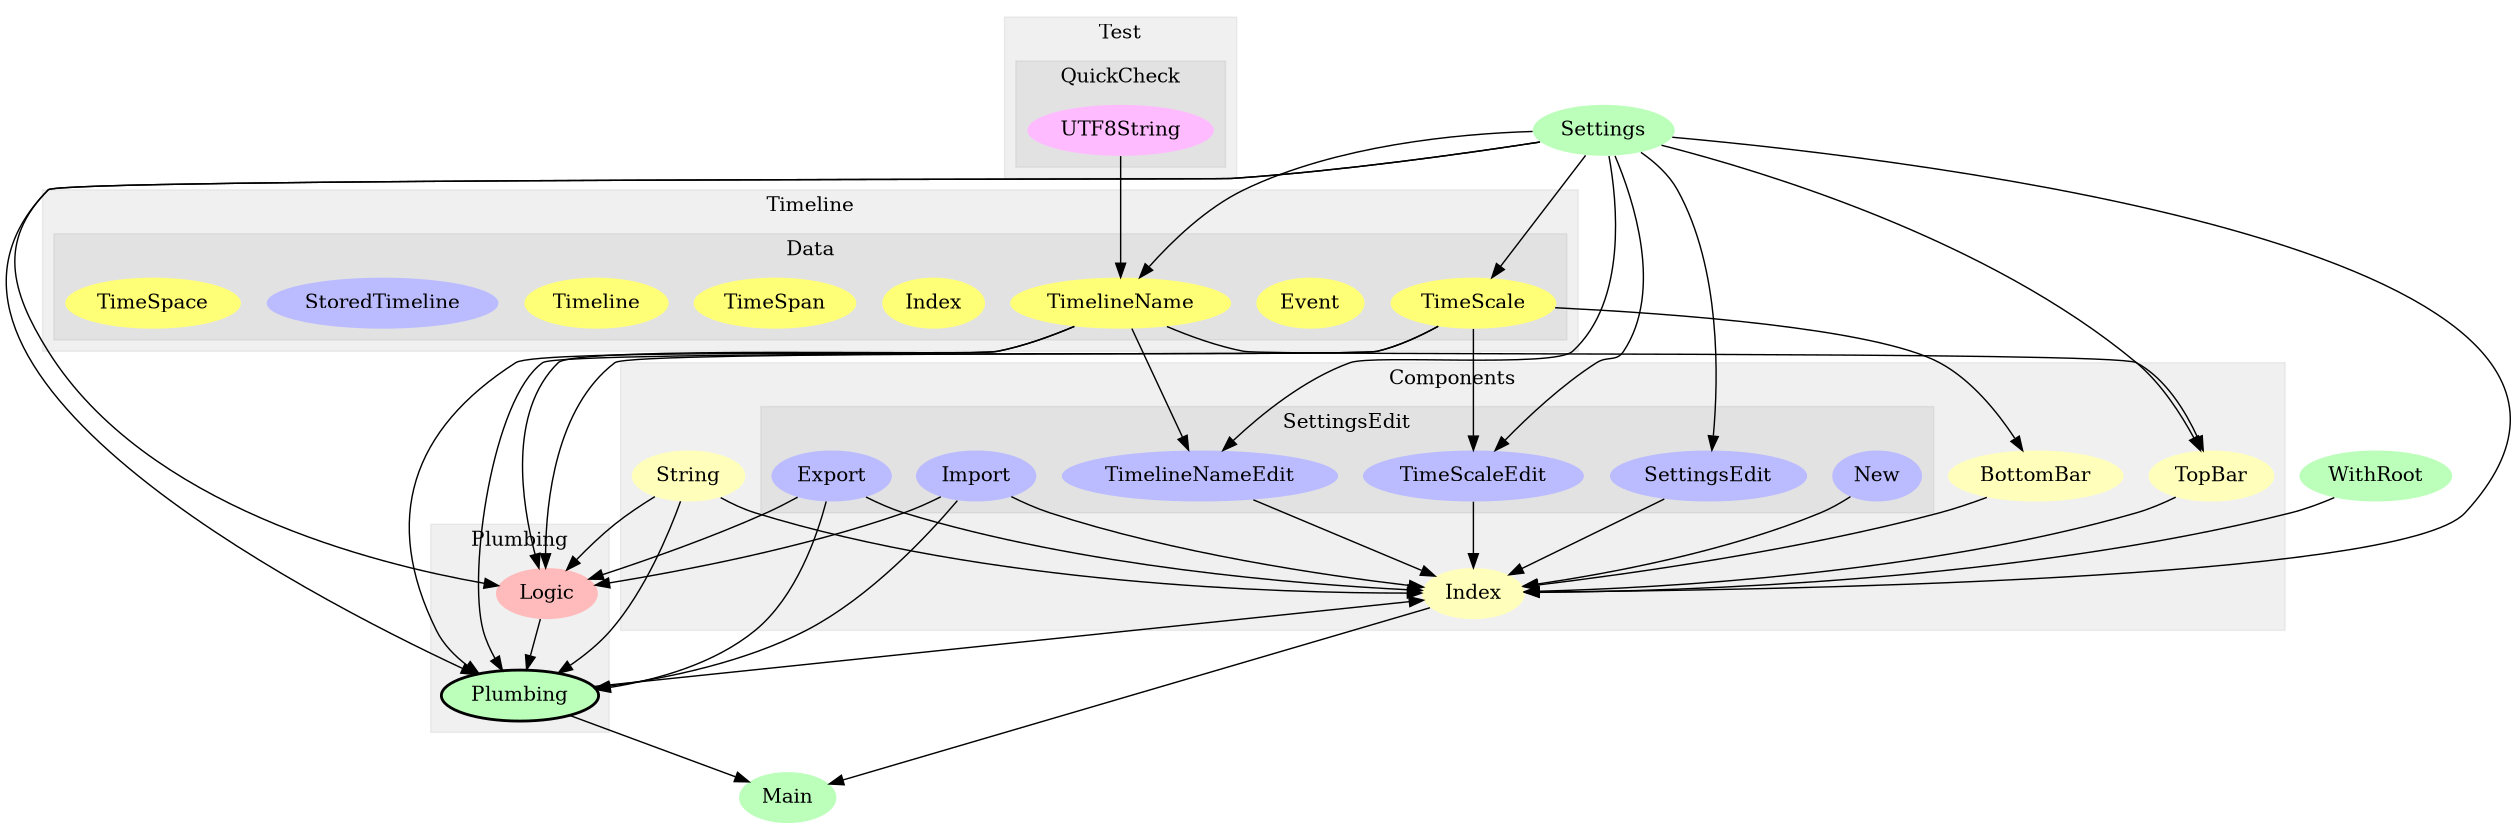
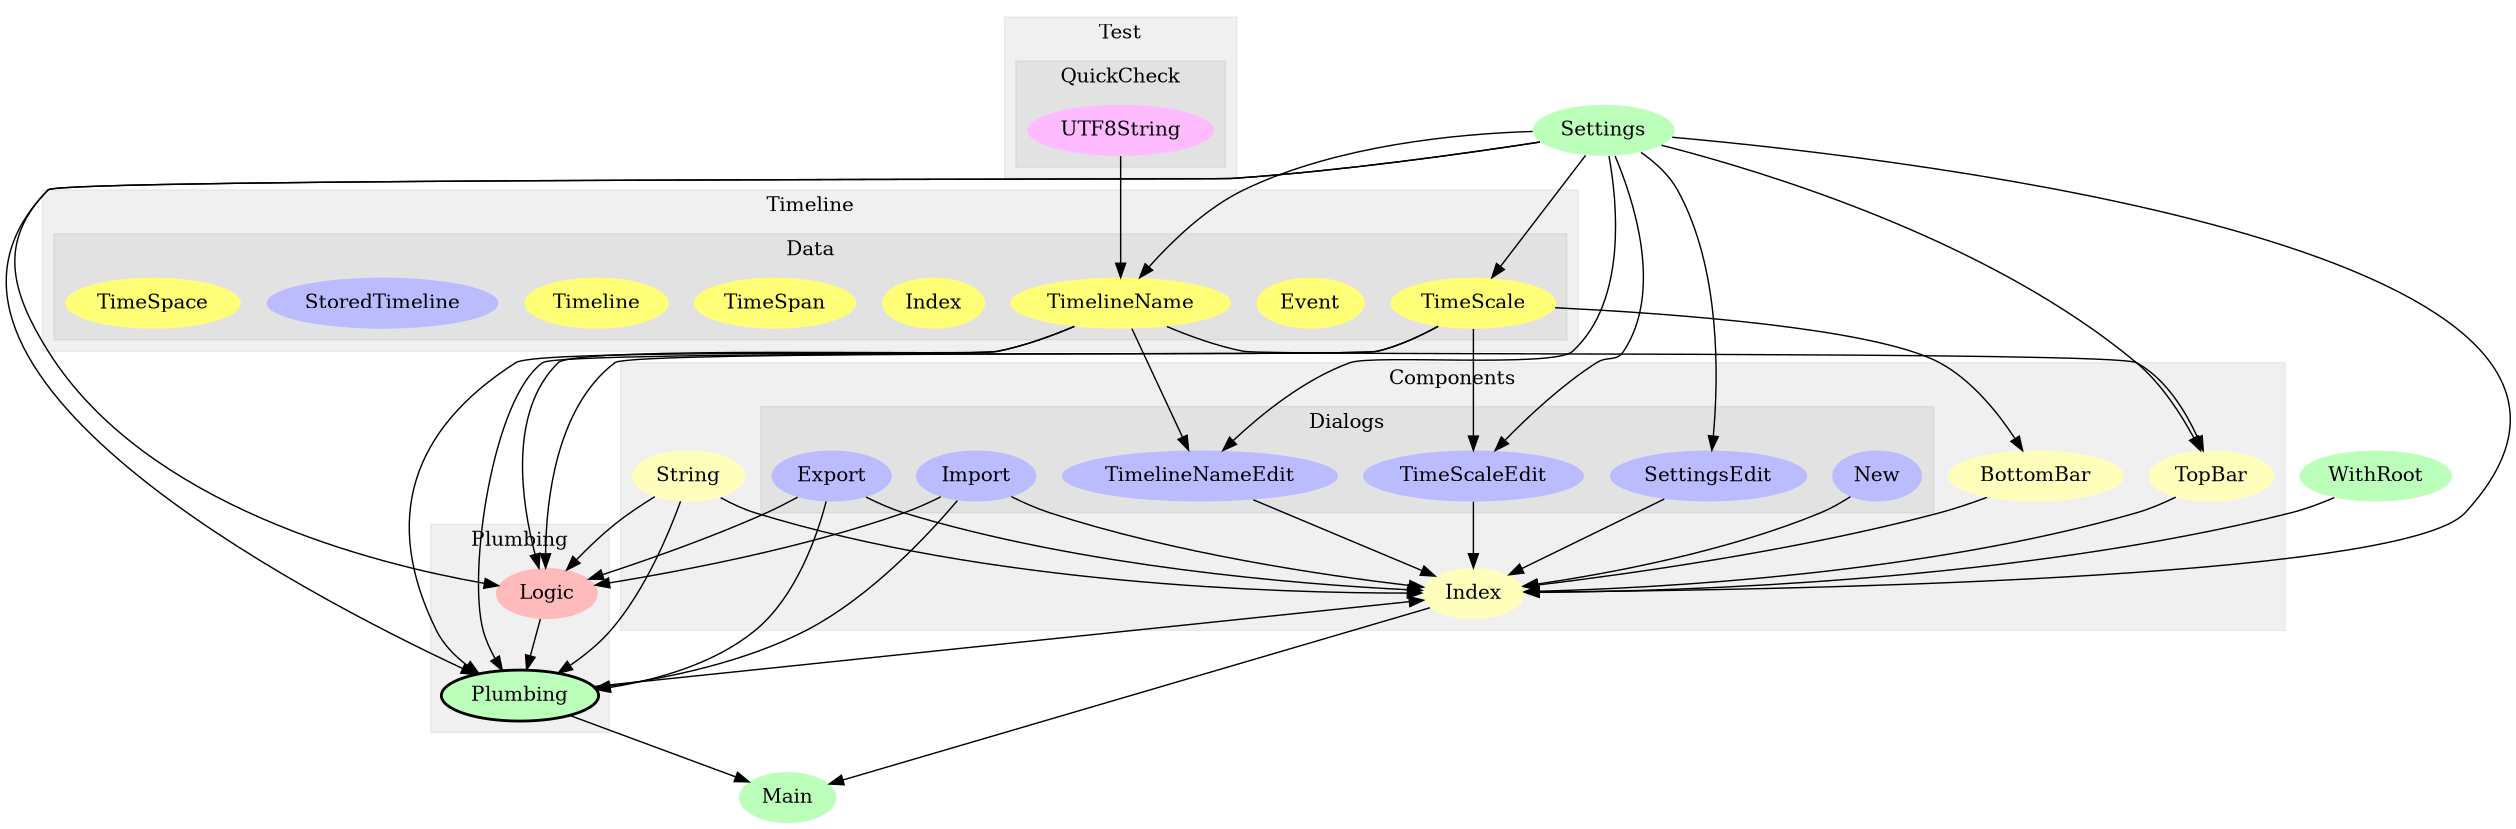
cluster "SettingsEdit": label "SettingsEdit" -> "Dialogs"
